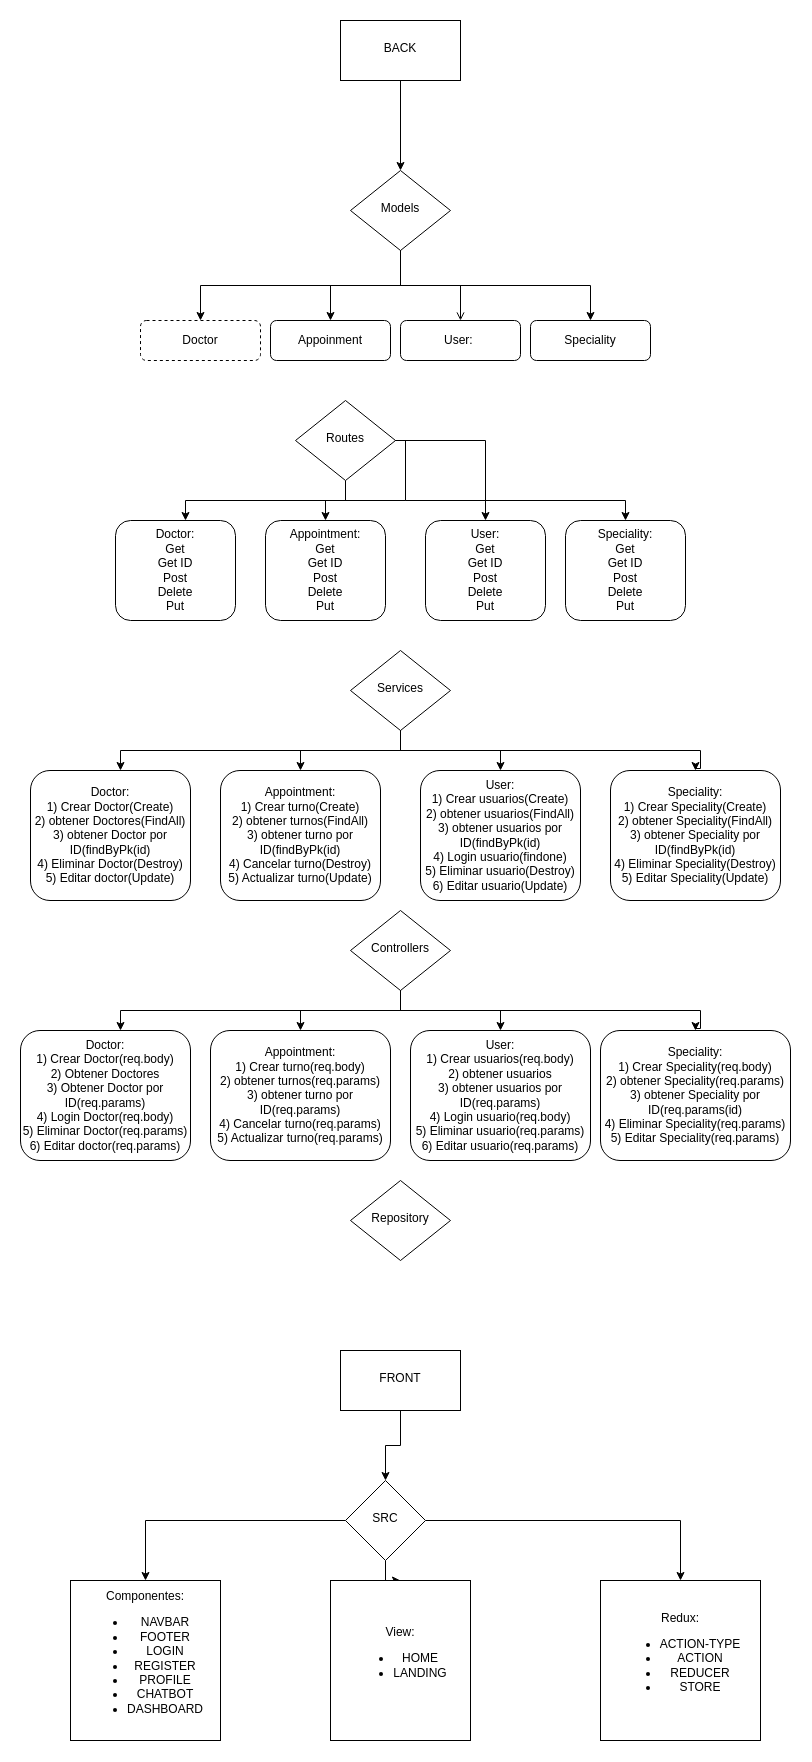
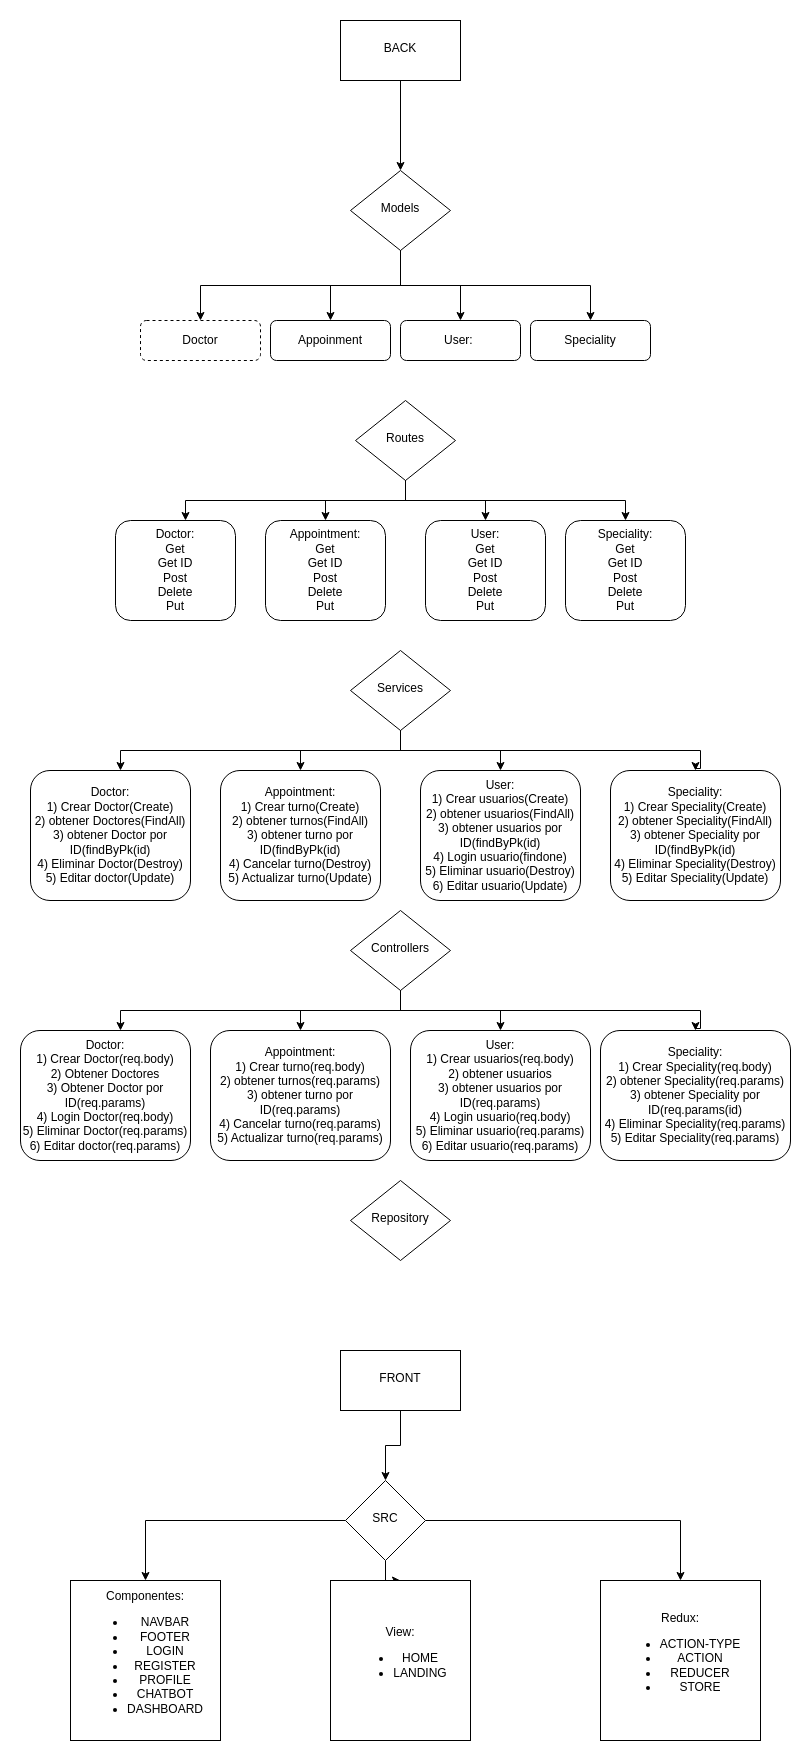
edge "Models" -> "User:": arrowhead open -> classic
node "Routes": moved (346, 441) -> (406, 441)
